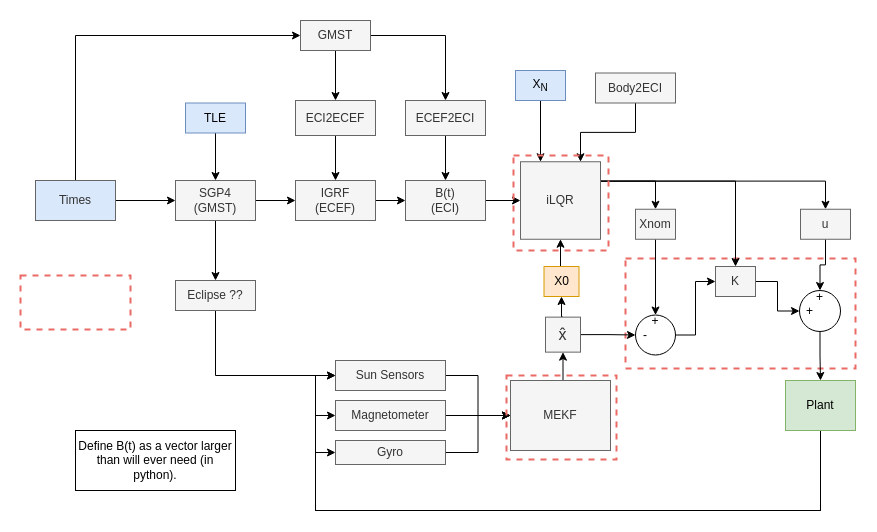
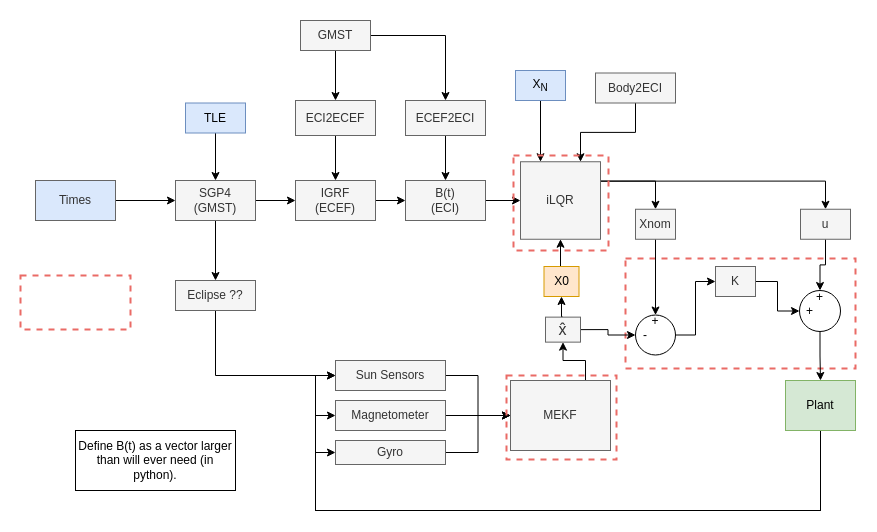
edge "Times" -> "GMST": removed
edge "iLQR" -> "K": removed
node "x̂": size 35x35 -> 35x25
